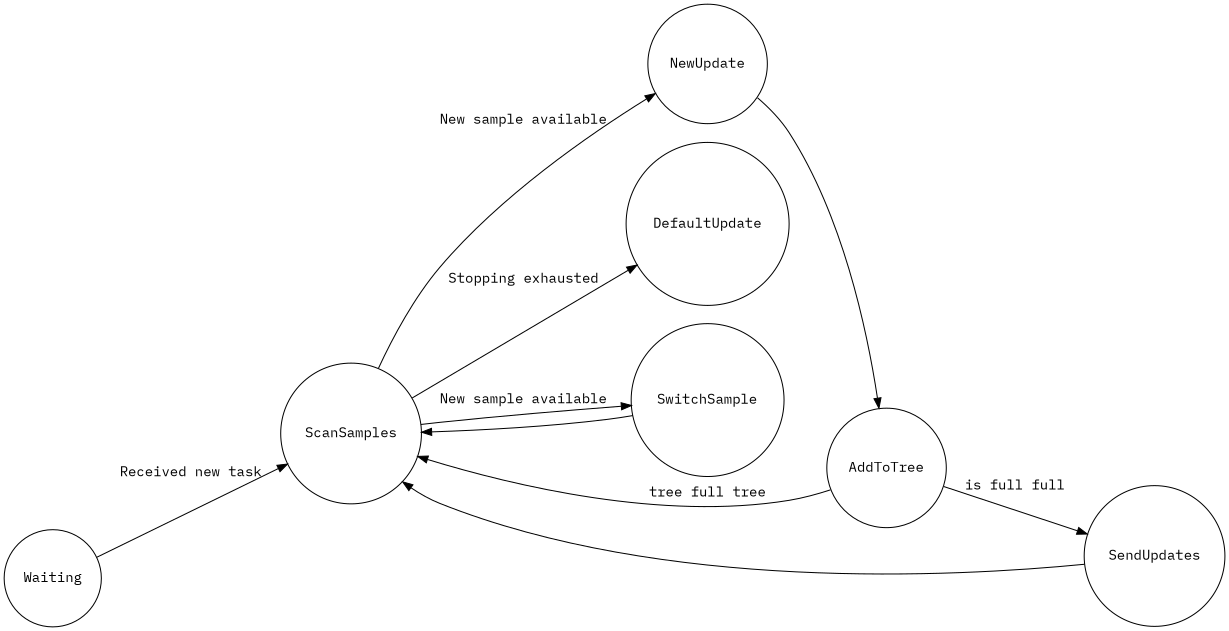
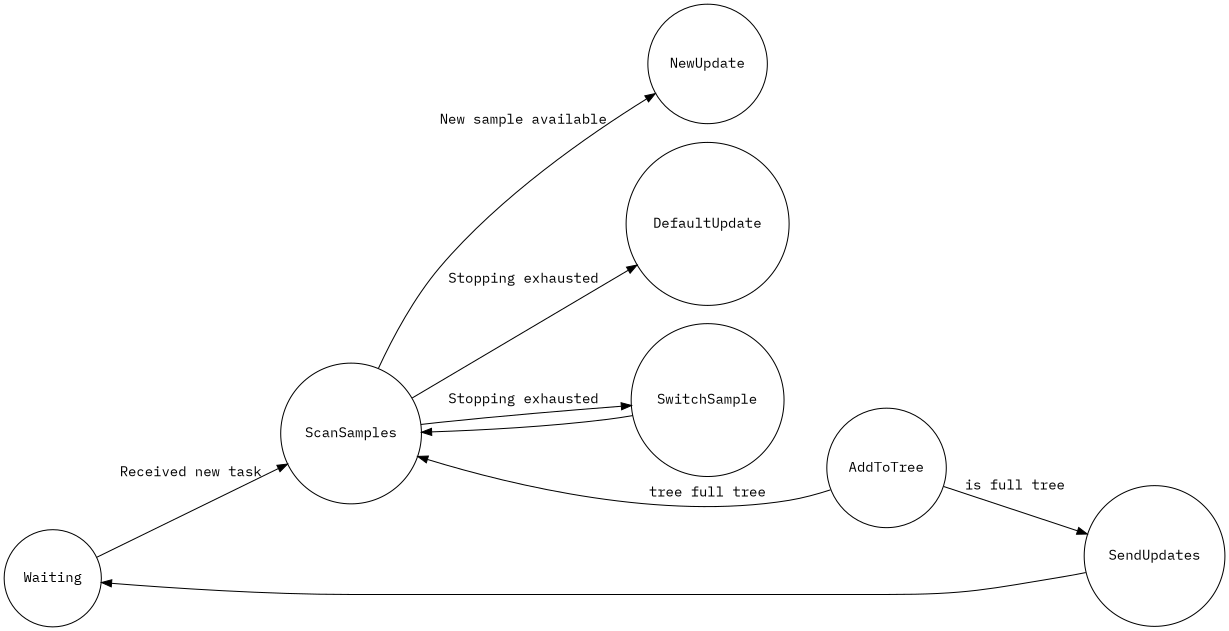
edge "NewUpdate" -> "AddToTree": removed
edge "ScanSamples" -> "SwitchSample": label "New sample available" -> "Stopping exhausted"
edge "AddToTree" -> "SendUpdates": label "is full full" -> "is full tree"
edge "SendUpdates" -> "ScanSamples": now "SendUpdates" -> "Waiting"
